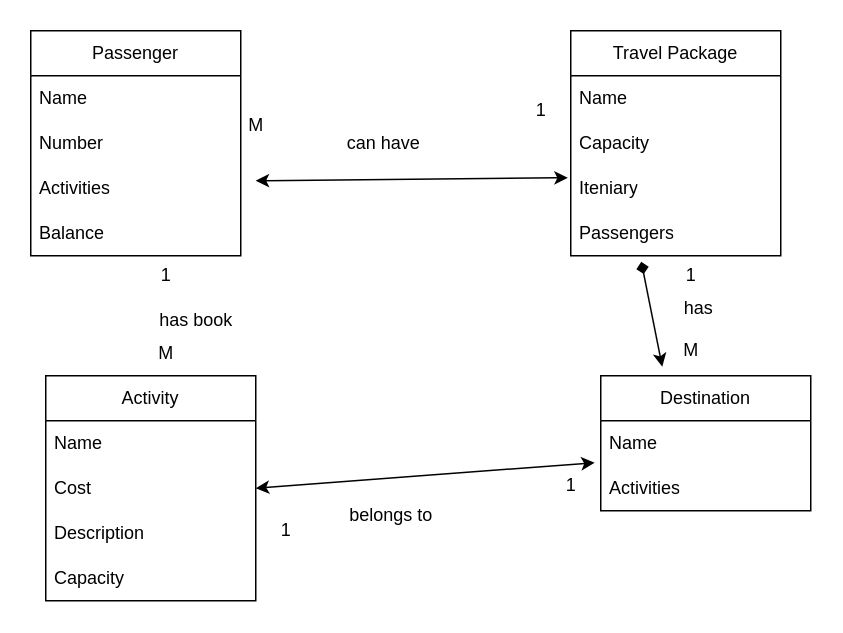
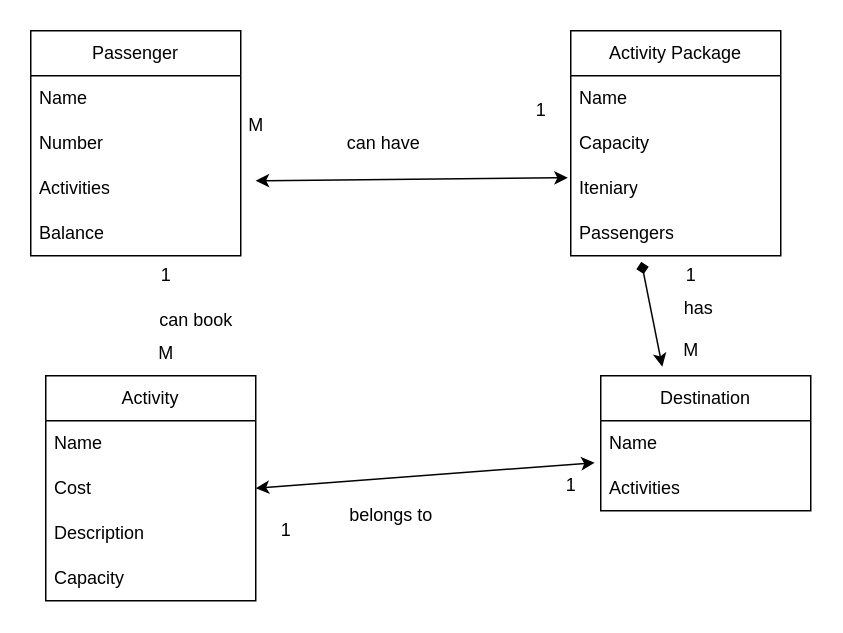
node "Travel Package": label "Travel Package" -> "Activity Package"
node "has book": label "has book" -> "can book"
